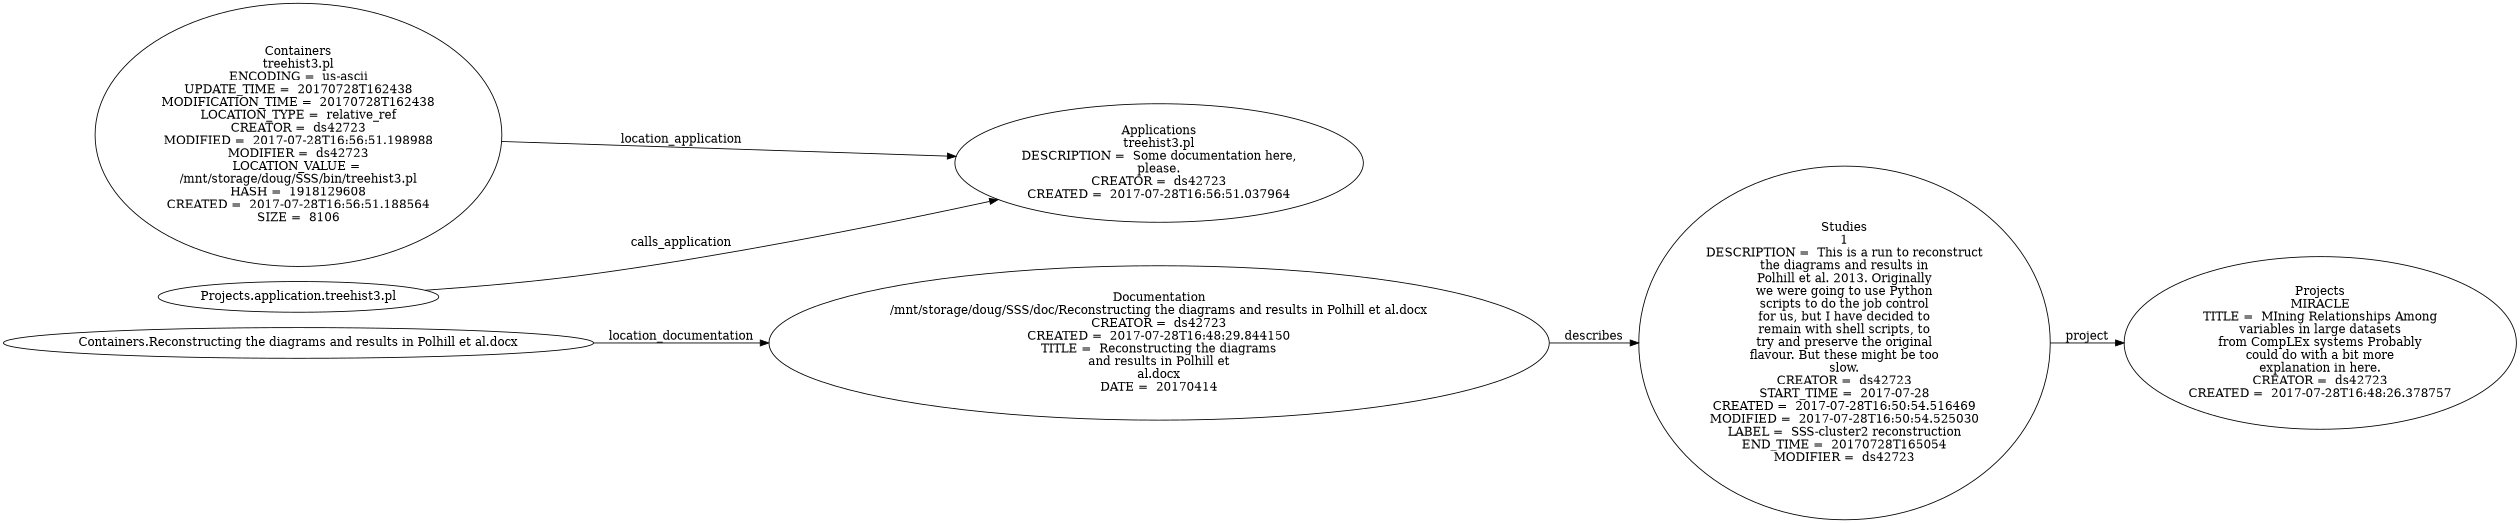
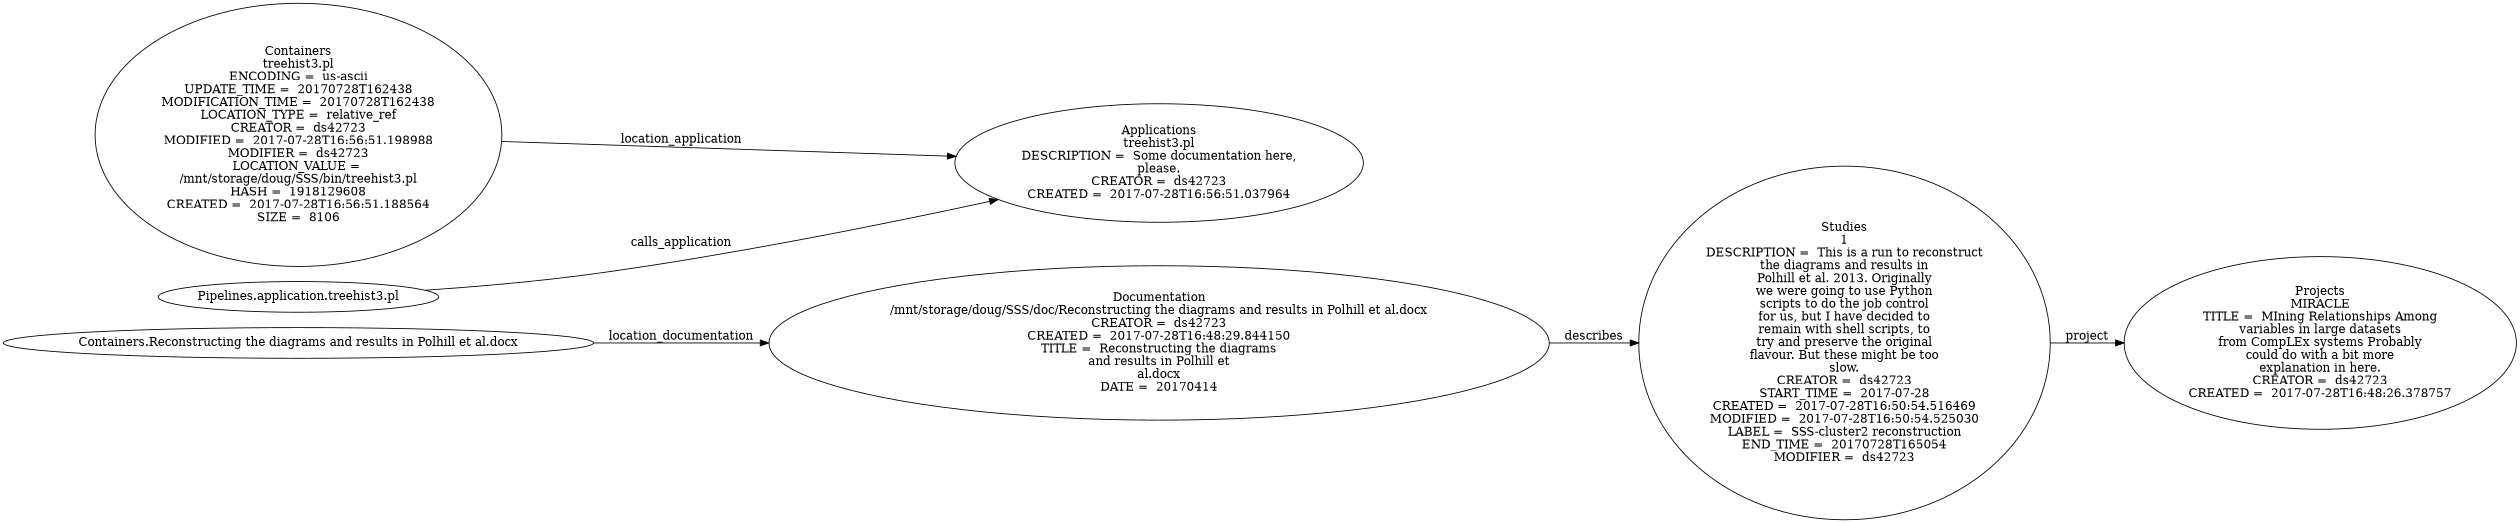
node "Projects.application.treehist3.pl": label "Projects.application.treehist3.pl" -> "Pipelines.application.treehist3.pl"
